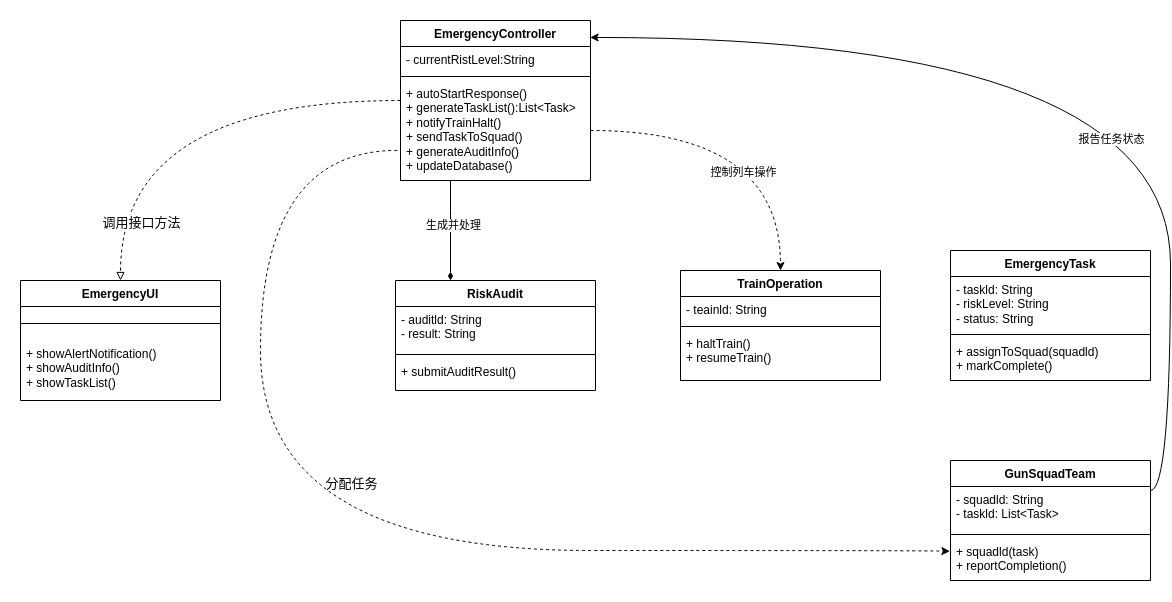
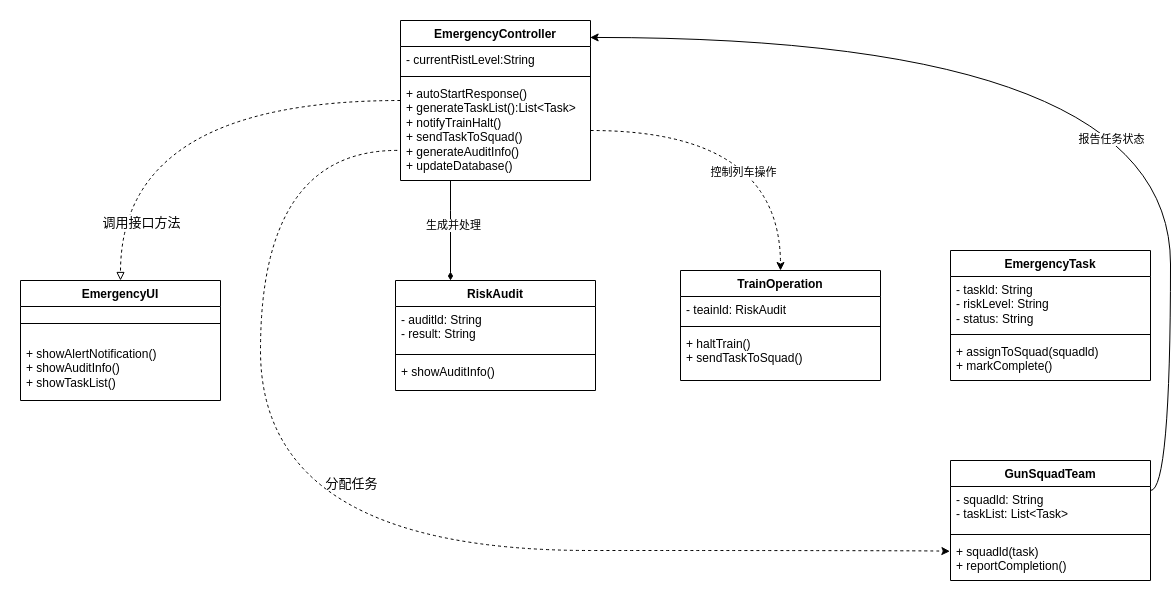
node "- teainld: String": label "- teainld: String" -> "- teainld: RiskAudit"
node "+ haltTrain() + resumeTrain()": label "+ haltTrain() + resumeTrain()" -> "+ haltTrain() + sendTaskToSquad()"
node "+ submitAuditResult()": label "+ submitAuditResult()" -> "+ showAuditInfo()"
node "- squadld: String - taskld: List<Task>": label "- squadld: String - taskld: List<Task>" -> "- squadld: String - taskList: List<Task>"
